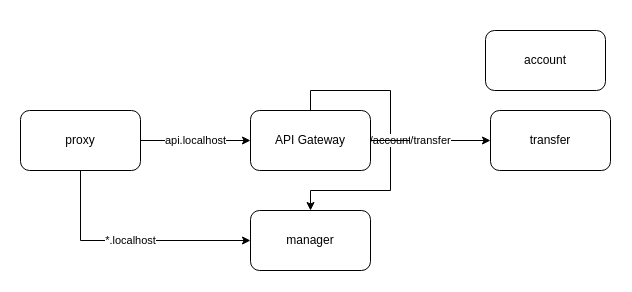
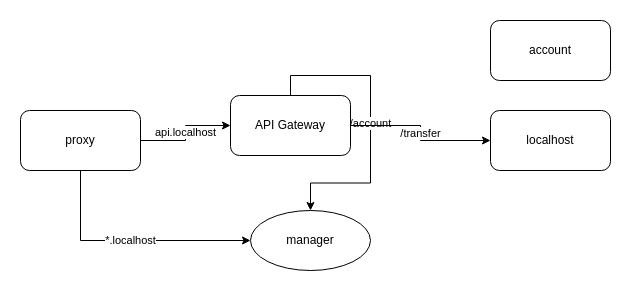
node "account": moved (546, 61) -> (551, 51)
node "API Gateway": moved (311, 141) -> (291, 126)
node "transfer": label "transfer" -> "localhost"
node "manager": shape rounded rectangle -> ellipse
